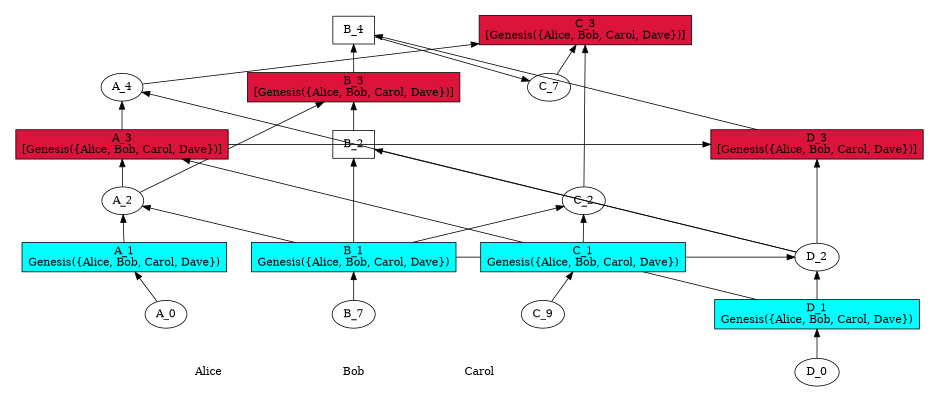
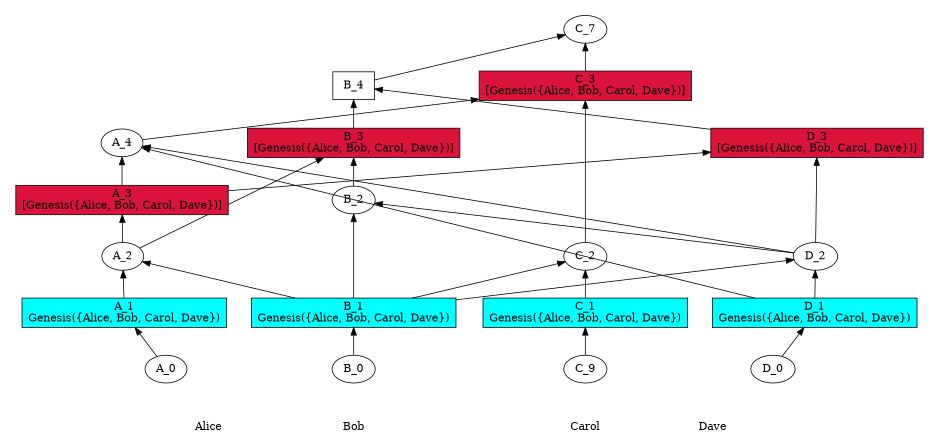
edge "C_7" -> "C_3 [Genesis({Alice, Bob, Carol, Dave})]": reversed
node "B_2": shape box -> ellipse
edge "D_1 Genesis({Alice, Bob, Carol, Dave})" -> "A_3 [Genesis({Alice, Bob, Carol, Dave})]": now "D_1 Genesis({Alice, Bob, Carol, Dave})" -> "A_4"
node "B_7": label "B_7" -> "B_0"
node "Dave": added
